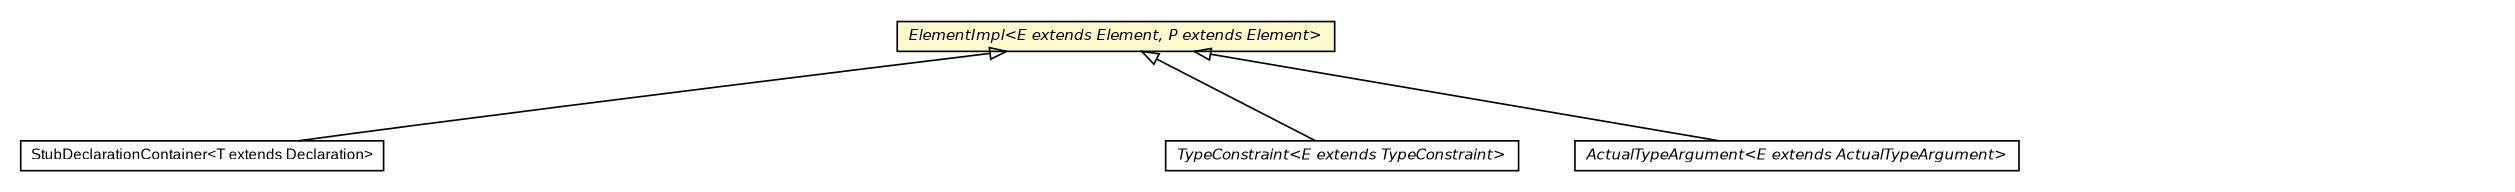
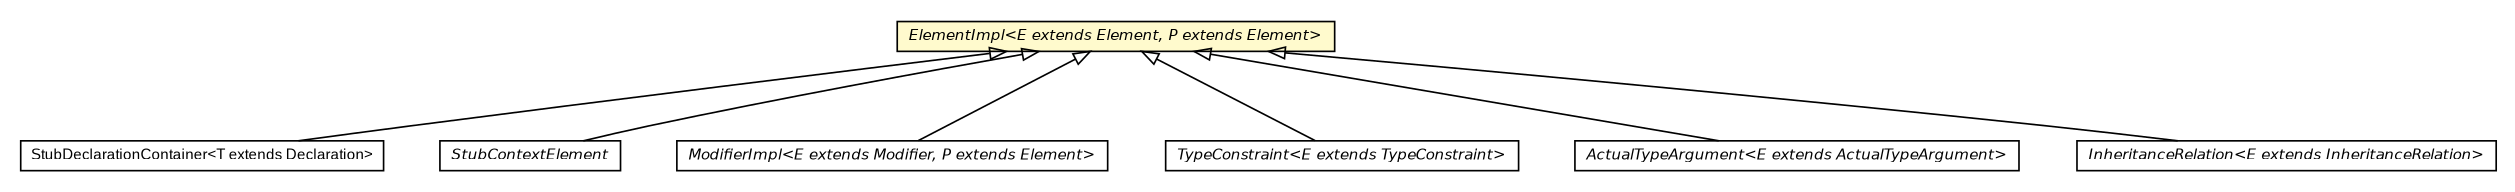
node "StubContextElement": added
node "ModifierImpl<E extends Modifier, P extends Element>": added
node "InheritanceRelation<E extends InheritanceRelation>": added
